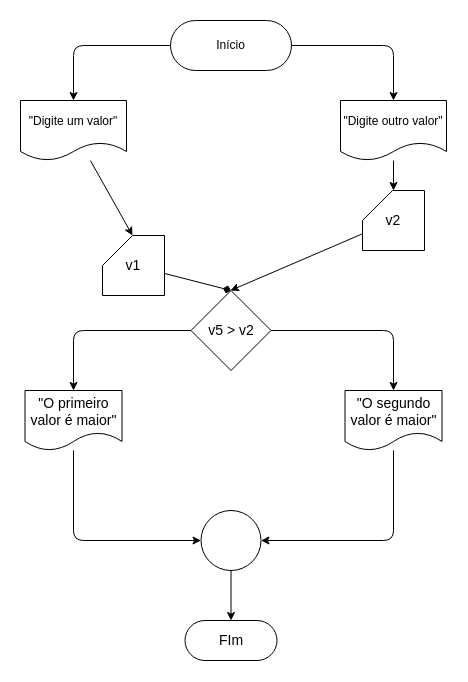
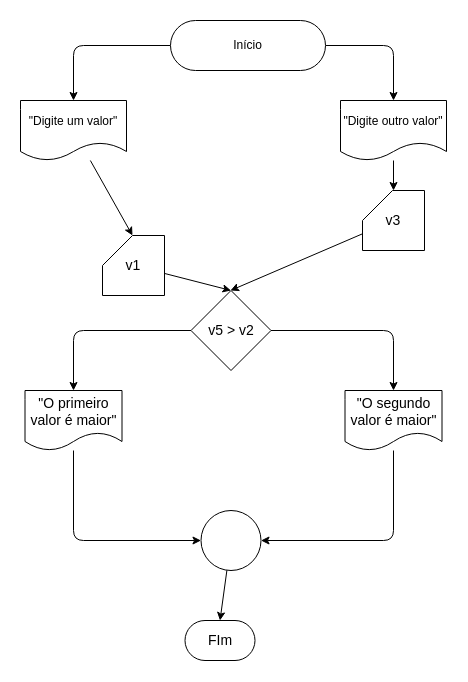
node "Início": size 121x50 -> 155x50
node "v2": label "v2" -> "v3"
edge "v1" -> "v5 > v2": arrowhead diamond -> classic
node "FIm": size 92x40 -> 70x40
